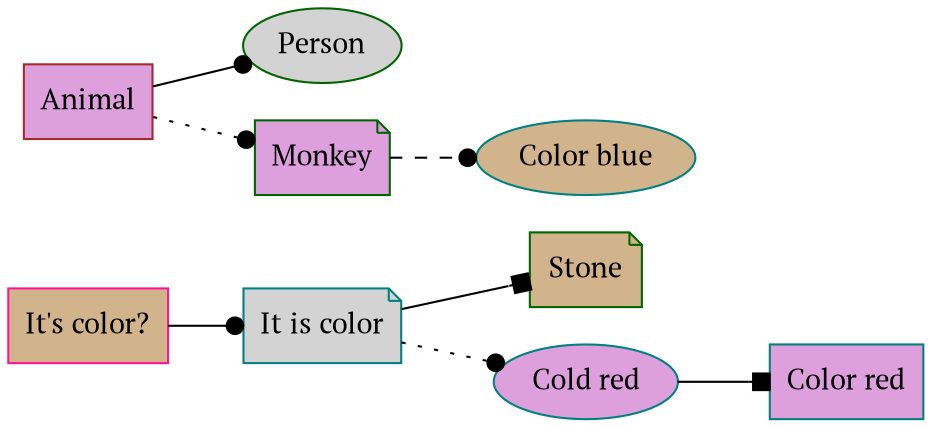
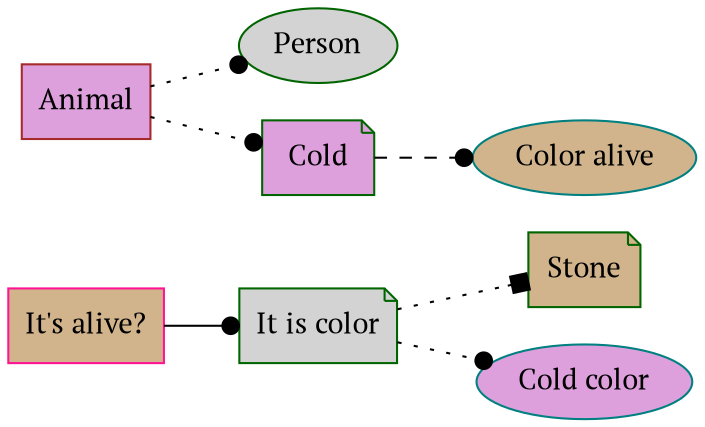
edge "Animal" -> "Person": style solid -> dotted
node "Monkey": label "Monkey" -> "Cold"
node "Color blue": label "Color blue" -> "Color alive"
edge "It is color" -> "Stone": style solid -> dotted
node "It's color?": label "It's color?" -> "It's alive?"
node "It is color": color teal -> darkgreen
node "Cold red": label "Cold red" -> "Cold color"
node "Color red": removed
